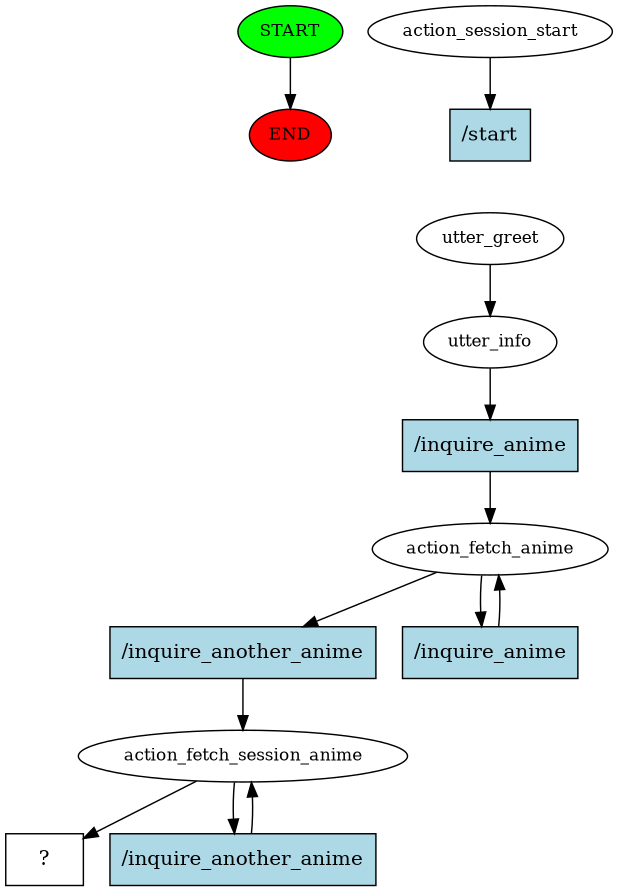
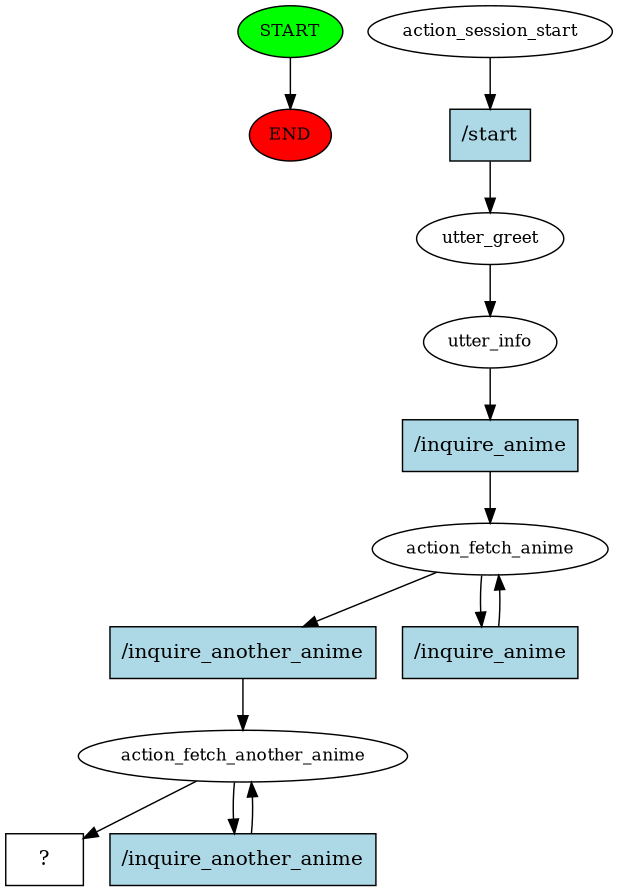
edge "/start" -> "utter_greet": added
node "action_fetch_session_anime": label "action_fetch_session_anime" -> "action_fetch_another_anime"
